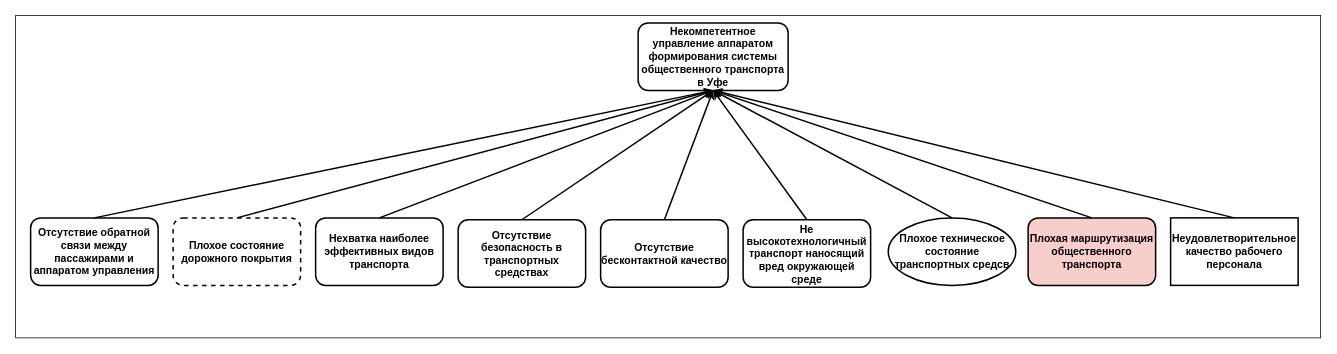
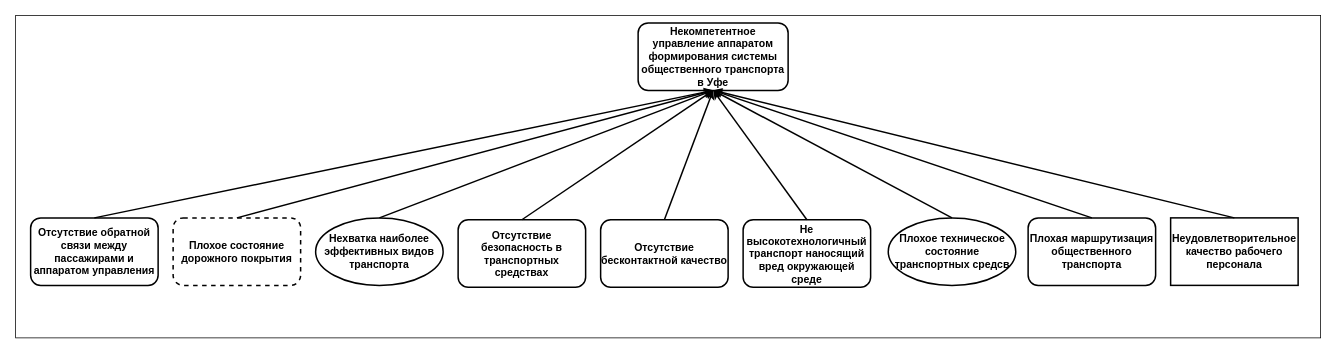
node "Нехватка наиболее эффективных видов транспорта": shape rounded rectangle -> ellipse
node "Плохая маршрутизация общественного транспорта": fillcolor #f8cecc -> #ffffff
